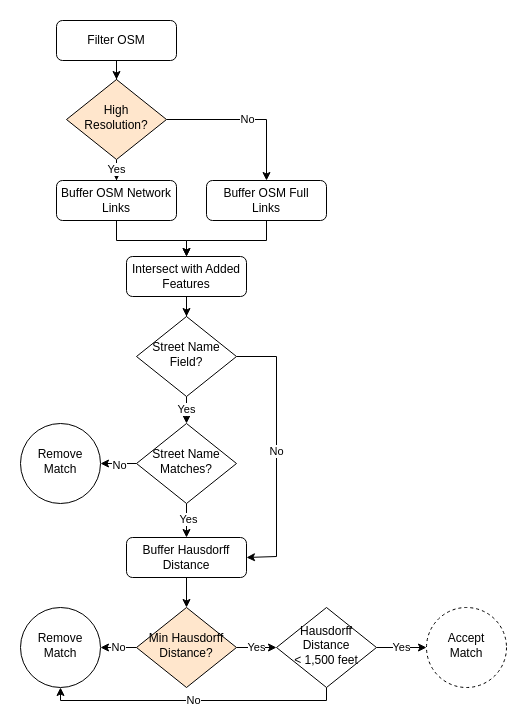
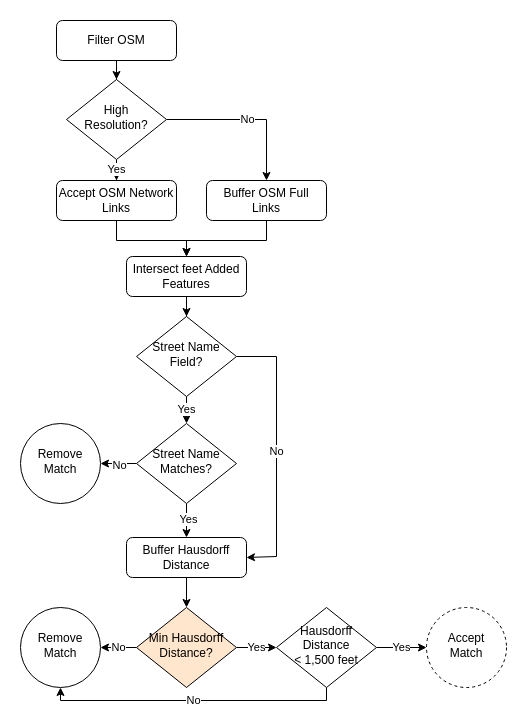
node "High Resolution?": fillcolor #ffe6cc -> #ffffff
node "Buffer OSM Network Links": label "Buffer OSM Network Links" -> "Accept OSM Network Links"
node "Intersect with Added Features": label "Intersect with Added Features" -> "Intersect feet Added Features"
